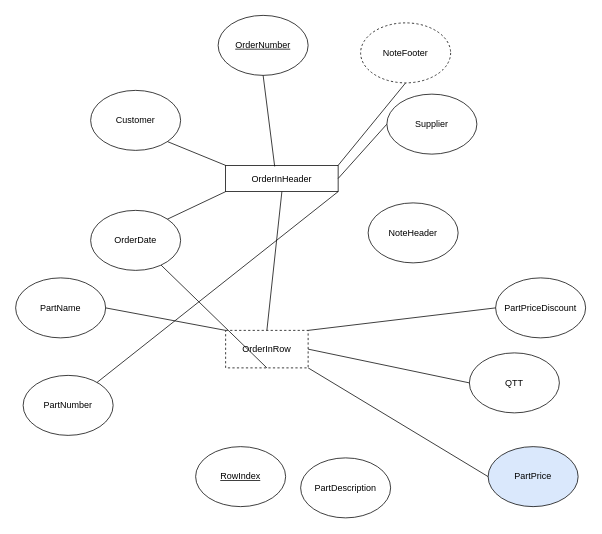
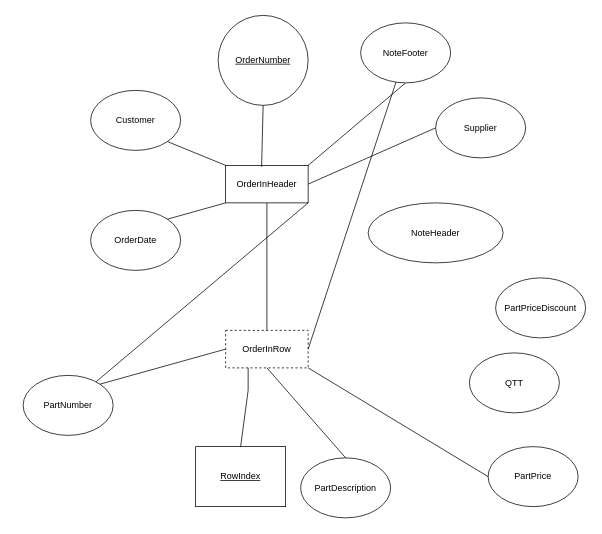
node "OrderNumber": size 90x60 -> 90x90
node "NoteFooter": style dashed -> solid
node "Supplier": moved (432, 124) -> (480, 128)
node "OrderInHeader": size 113x26 -> 83x38
node "NoteHeader": size 90x60 -> 135x60
node "PartName": removed
edge "OrderDate" -- "OrderInRow": now "PartDescription" -- "OrderInRow"
edge "PartName" -- "OrderInRow": removed
edge "PartPriceDiscount" -- "OrderInRow": removed
edge "OrderInRow" -- "QTT": now "OrderInRow" -- "NoteFooter"
edge "OrderInRow" -- "PartNumber": added
edge "OrderInRow" -- "RowIndex": added
node "RowIndex": shape ellipse -> rectangle
node "PartPrice": fillcolor #dae8fc -> #ffffff
